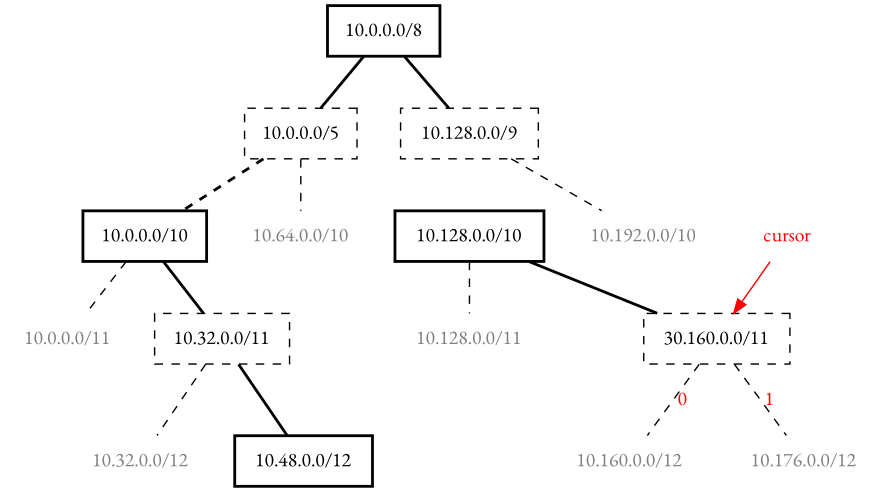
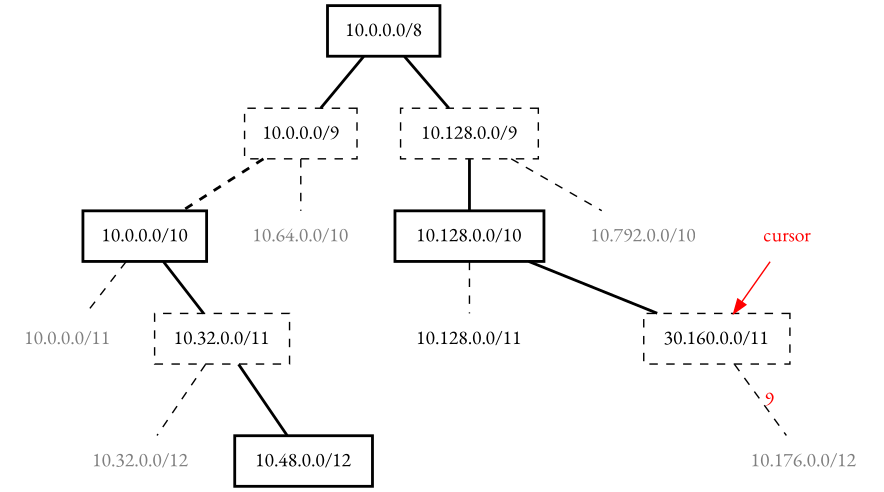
node "10.0.0.0/5": label "10.0.0.0/5" -> "10.0.0.0/9"
edge "10.128.0.0/9" -- "10.128.0.0/10": added
node "10.192.0.0/10": label "10.192.0.0/10" -> "10.792.0.0/10"
node "10.128.0.0/11": fontcolor grey50 -> black
edge "30.160.0.0/11" -- "10.176.0.0/12": label "1" -> "9"
node "10.160.0.0/12": removed
